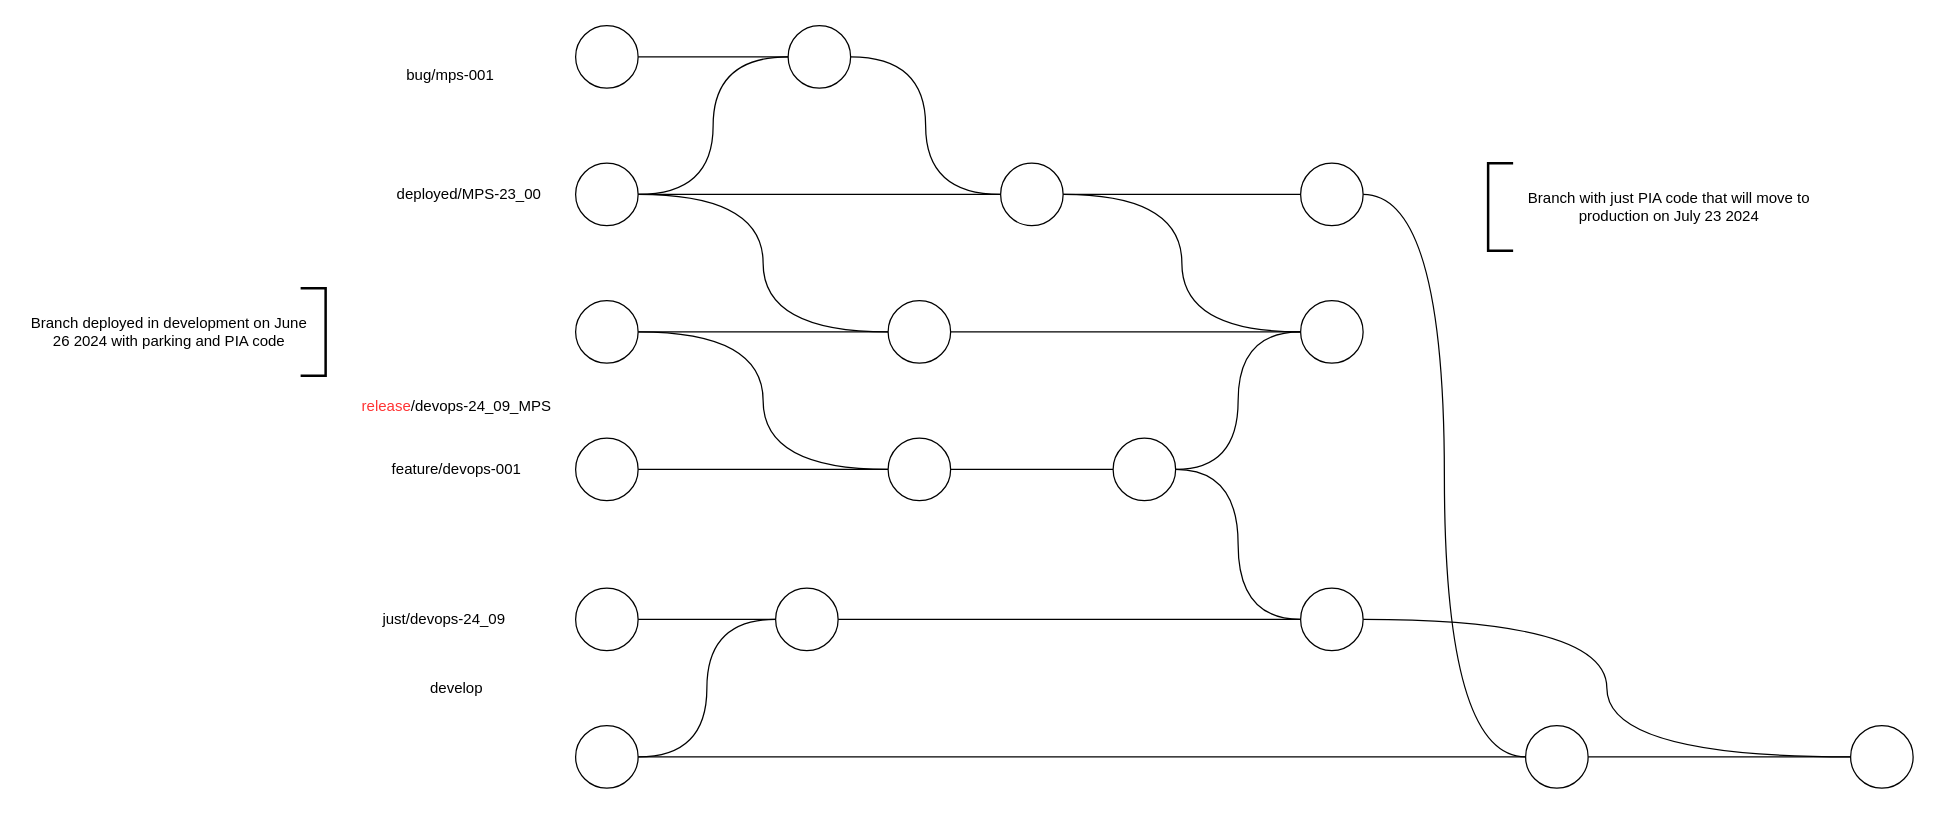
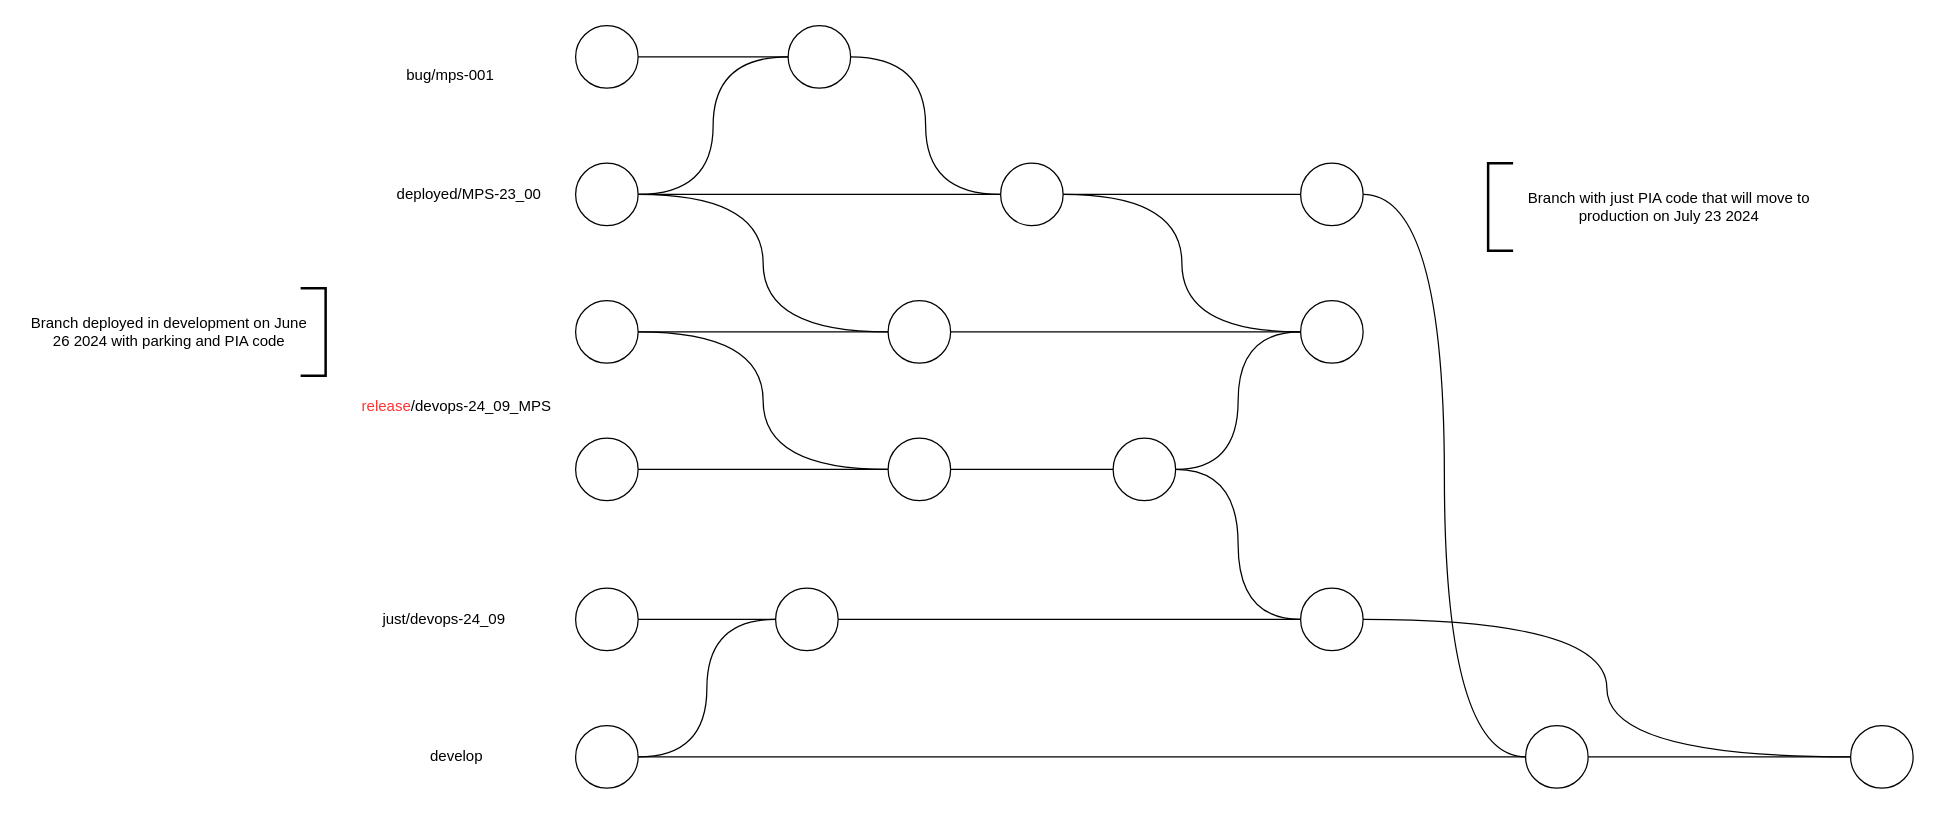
node "feature/devops-001": removed
node "develop": moved (457, 688) -> (457, 757)
